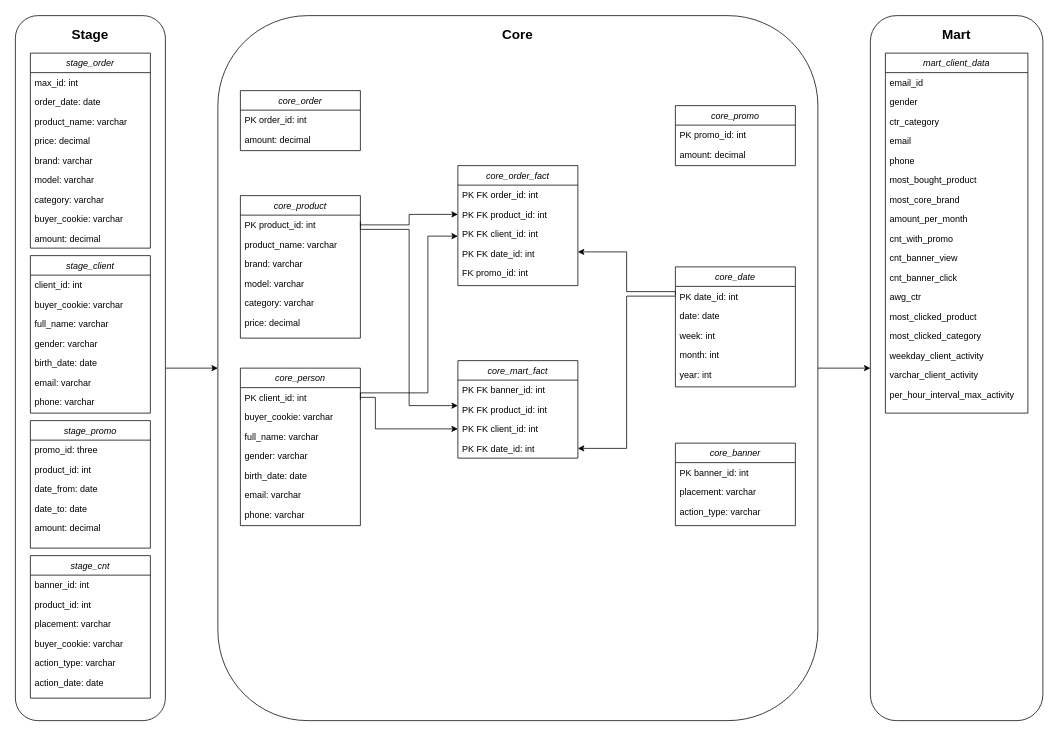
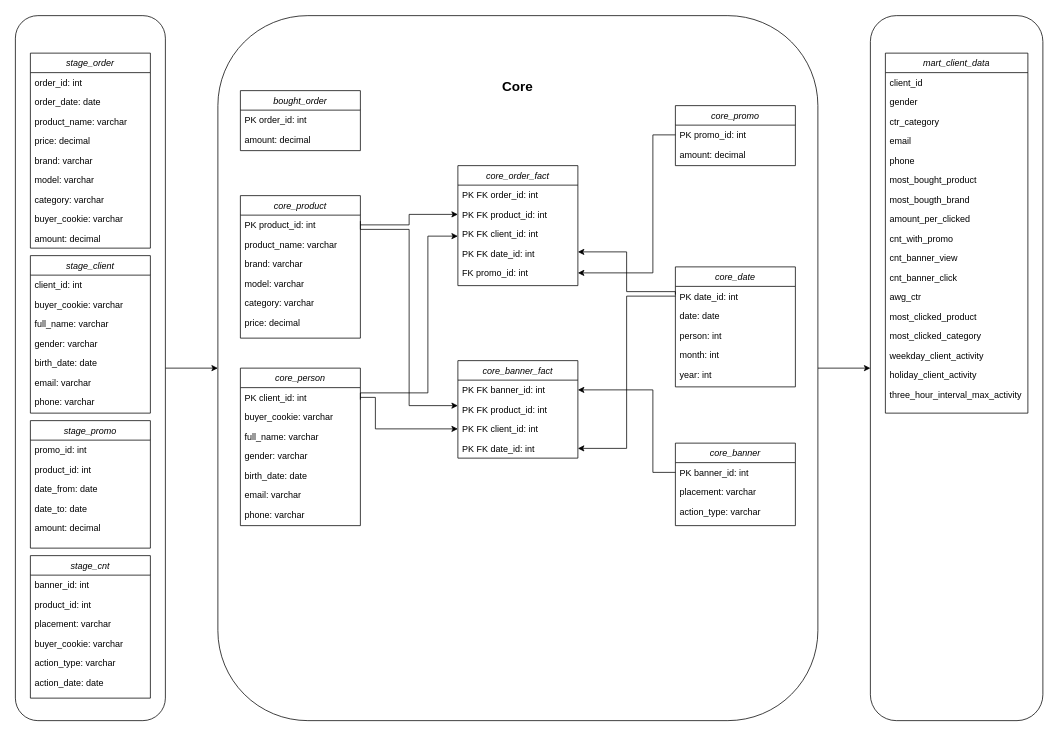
node "Stage": removed
node "Core": moved (518, 34) -> (518, 87)
node "Mart": removed
node "max_id: int": label "max_id: int" -> "order_id: int"
node "email_id": label "email_id" -> "client_id"
node "core_order": label "core_order" -> "bought_order"
node "most_core_brand": label "most_core_brand" -> "most_bougth_brand"
node "amount_per_month": label "amount_per_month" -> "amount_per_clicked"
edge "PK promo_id: int" -> "FK promo_id: int": added
node "week: int": label "week: int" -> "person: int"
node "core_mart_fact": label "core_mart_fact" -> "core_banner_fact"
node "varchar_client_activity": label "varchar_client_activity" -> "holiday_client_activity"
node "per_hour_interval_max_activity": label "per_hour_interval_max_activity" -> "three_hour_interval_max_activity"
node "promo_id: three": label "promo_id: three" -> "promo_id: int"
edge "PK banner_id: int" -> "PK FK banner_id: int": added
